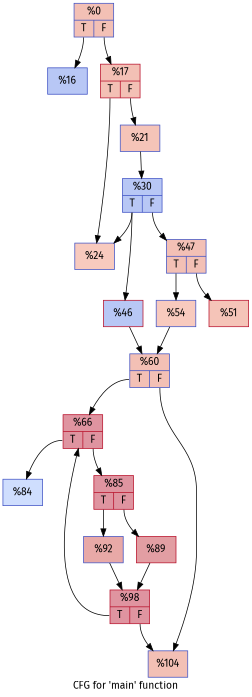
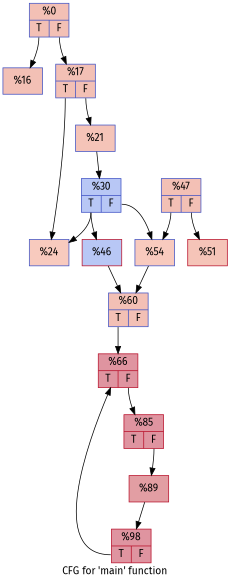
node "%16": fillcolor #5f7fe870 -> #e5705870
node "%17": color #b70d28ff -> #3d50c3ff
edge "%30" -> "%47": now "%30" -> "%54"
node "%84": removed
node "%92": removed
node "%104": removed
